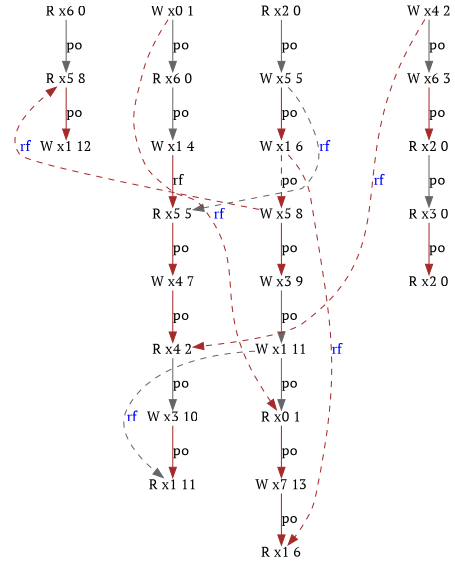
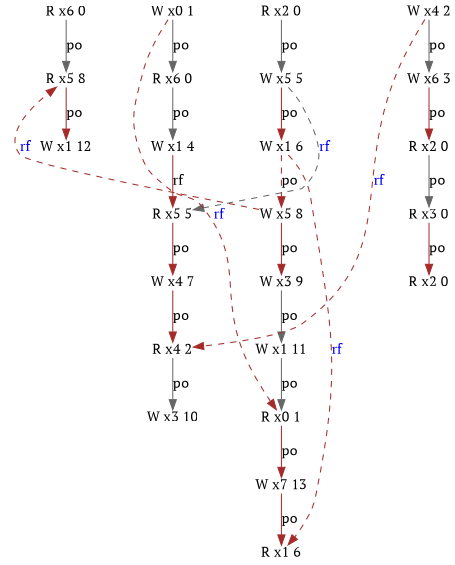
node "R x1 11": removed
